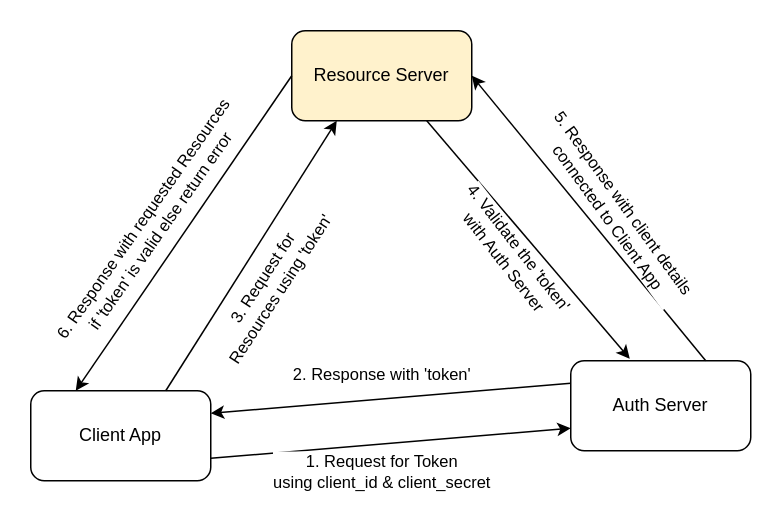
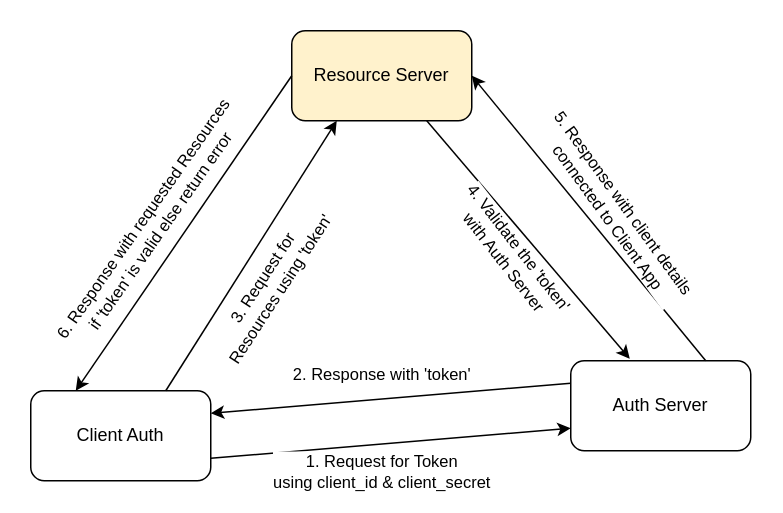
node "Client App": label "Client App" -> "Client Auth"
